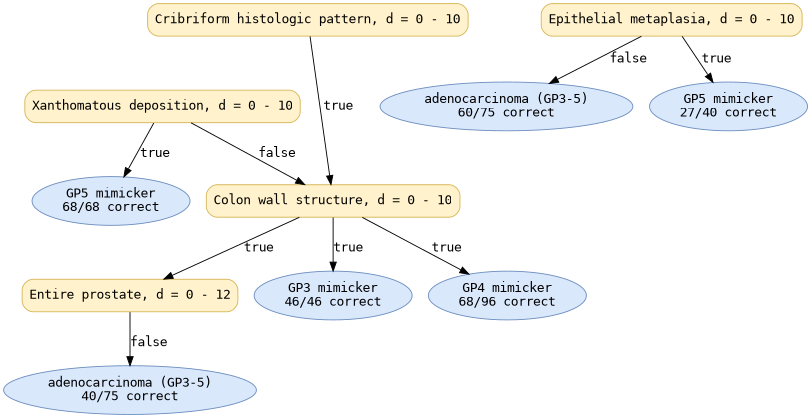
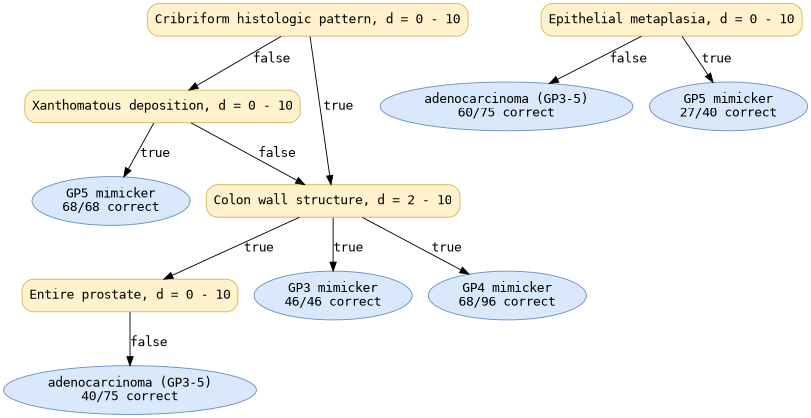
edge "Cribriform histologic pattern, d = 0 - 10" -> "Xanthomatous deposition, d = 0 - 10": added, label "false"
node "Colon wall structure, d = 0 - 10": label "Colon wall structure, d = 0 - 10" -> "Colon wall structure, d = 2 - 10"
node "Entire prostate, d = 0 - 12": label "Entire prostate, d = 0 - 12" -> "Entire prostate, d = 0 - 10"
